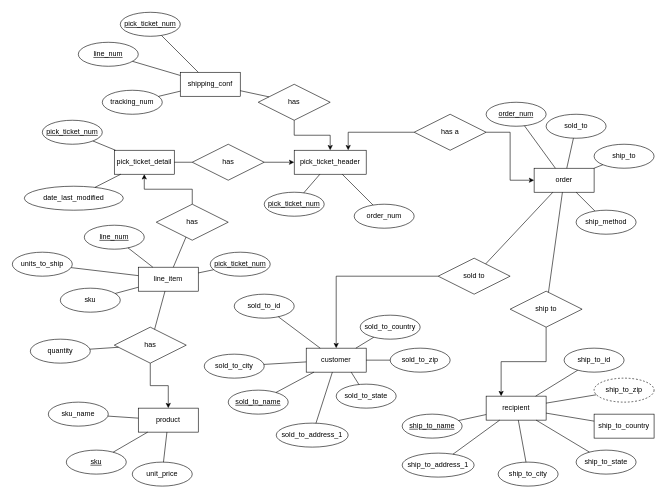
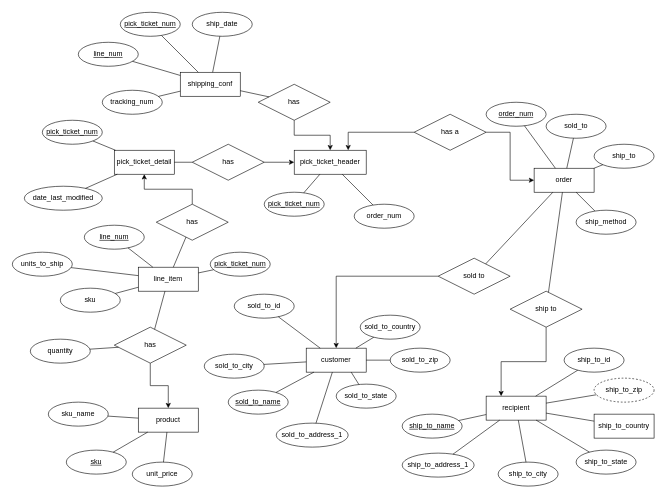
node "ship_date": added
edge "ship_date" -- "shipping_conf": added
node "date_last_modified": size 99x24 -> 78x24
